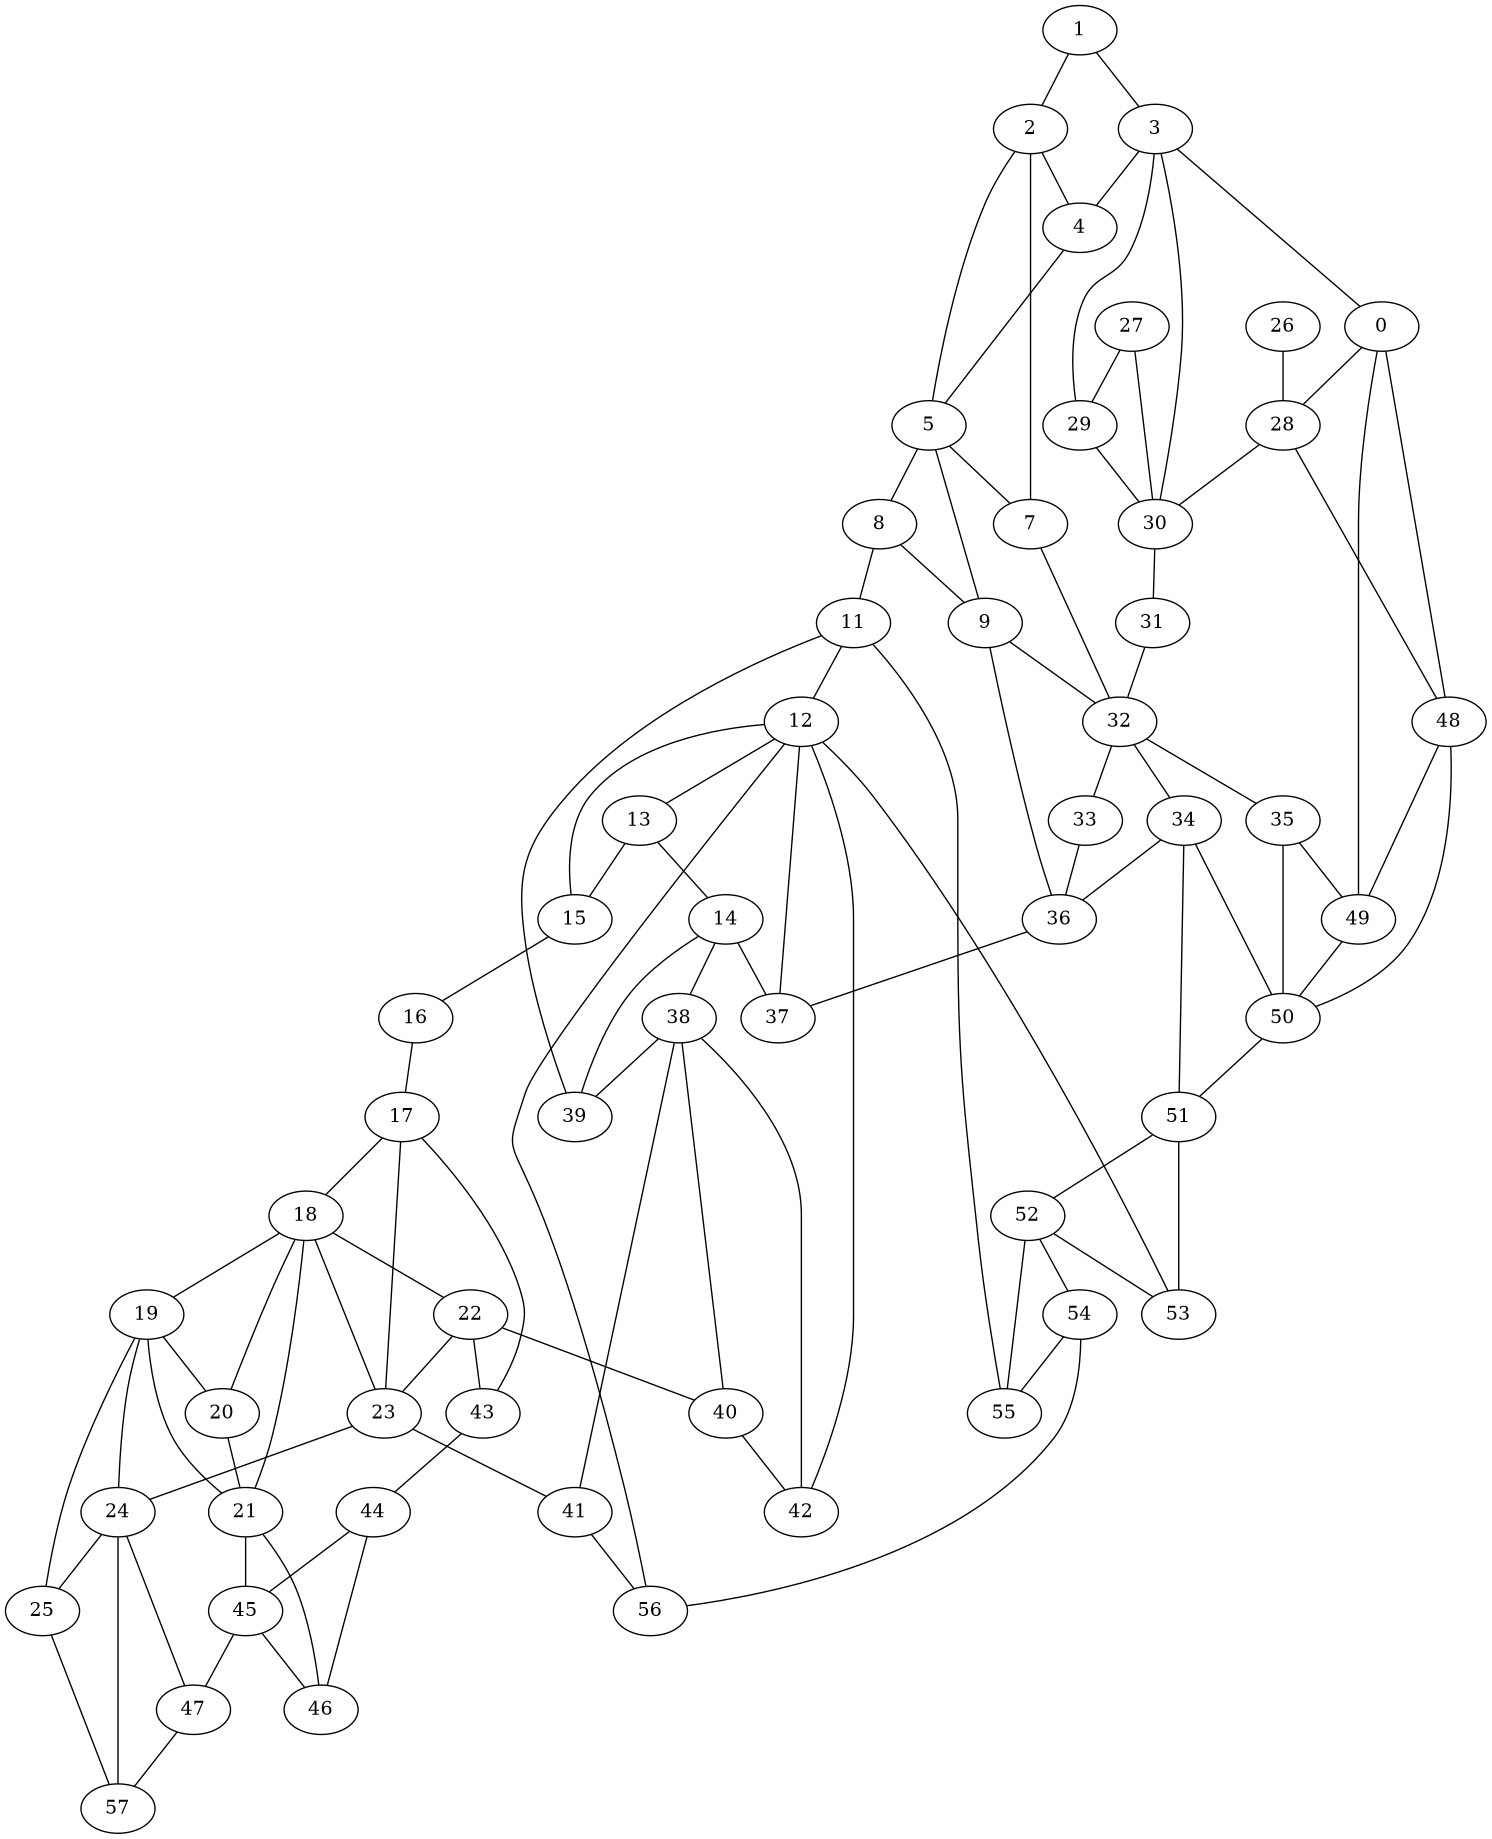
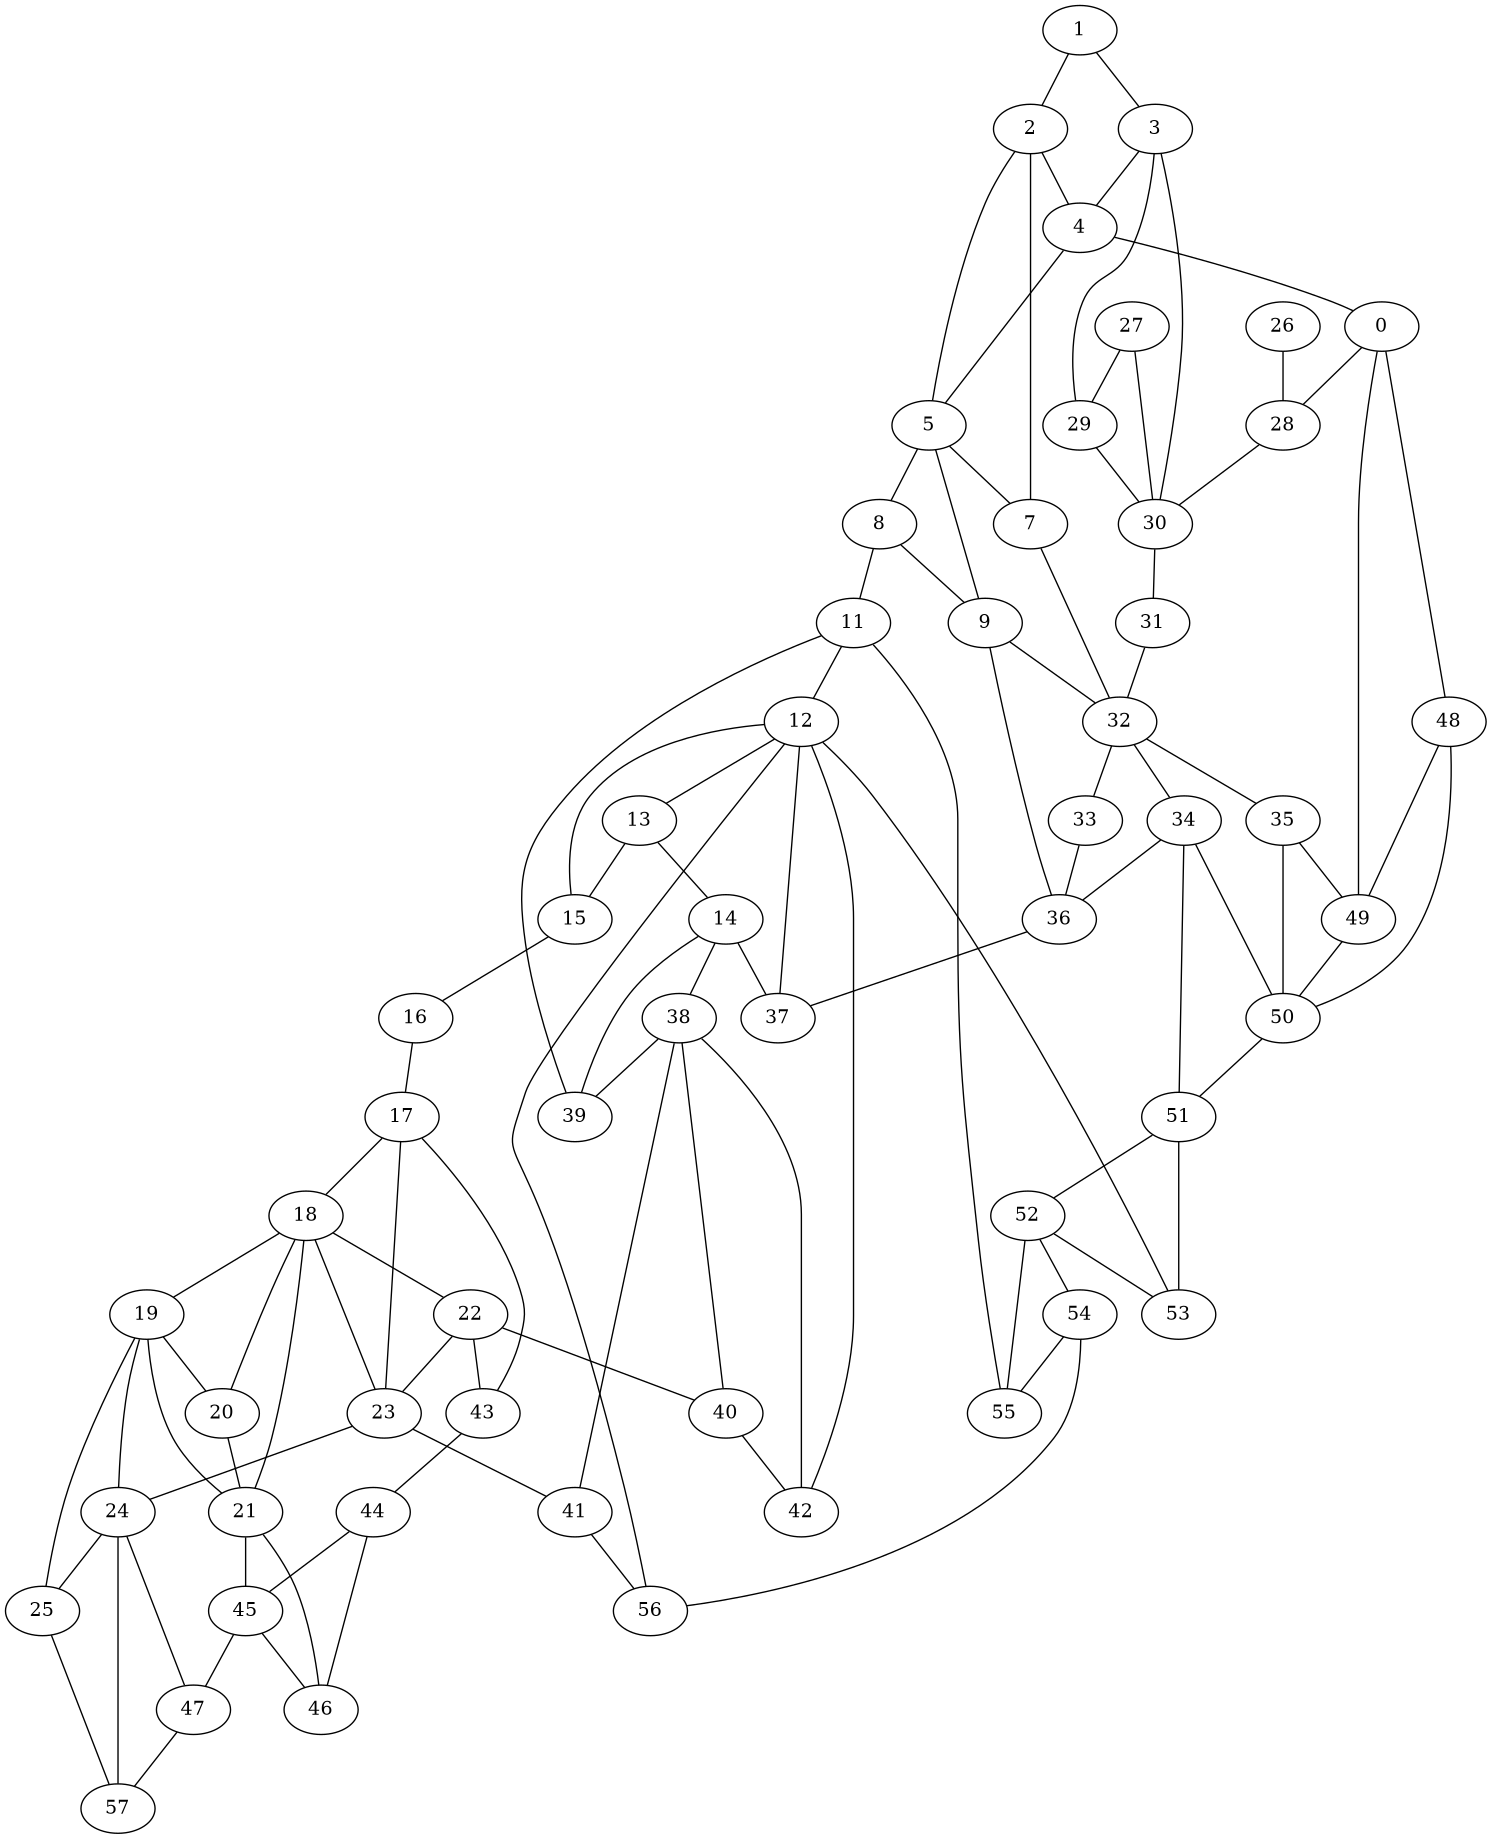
edge "3" -- "0": now "4" -- "0"
edge "28" -- "48": removed
